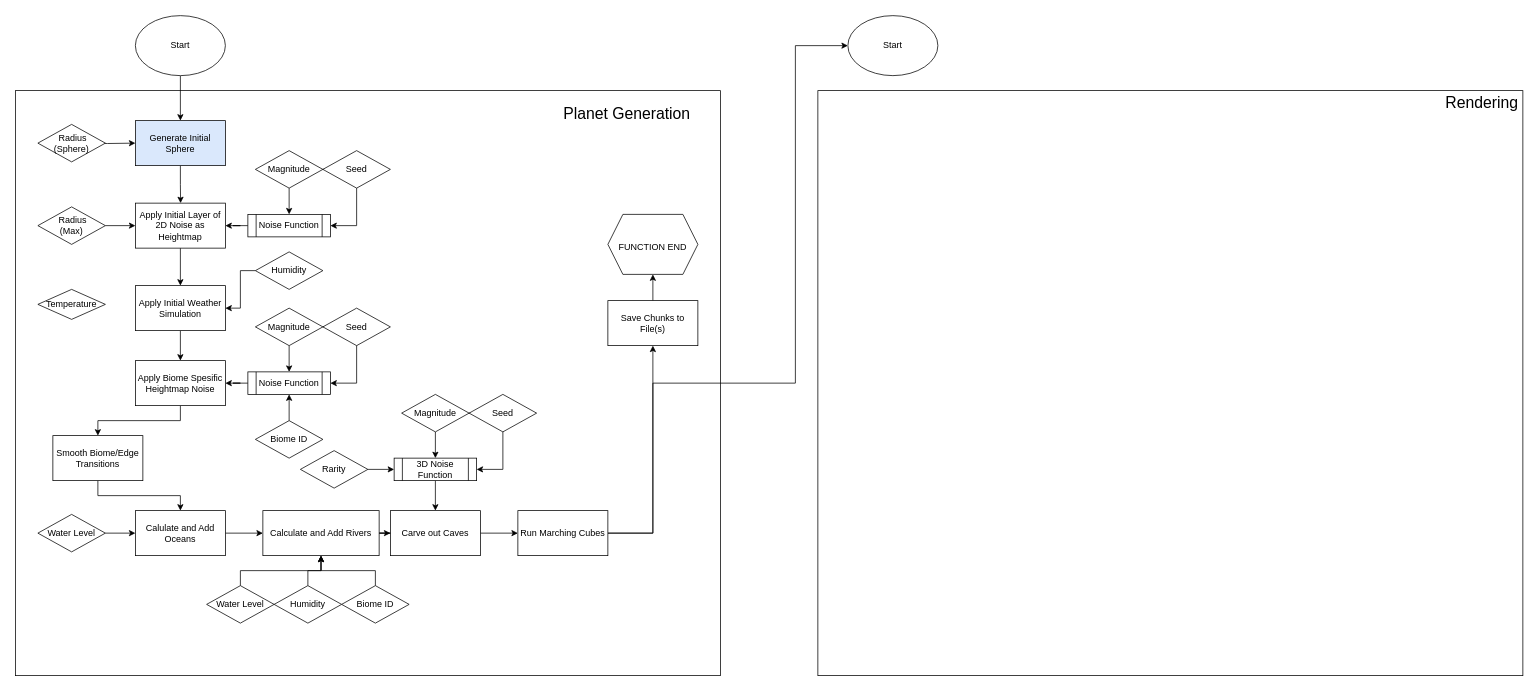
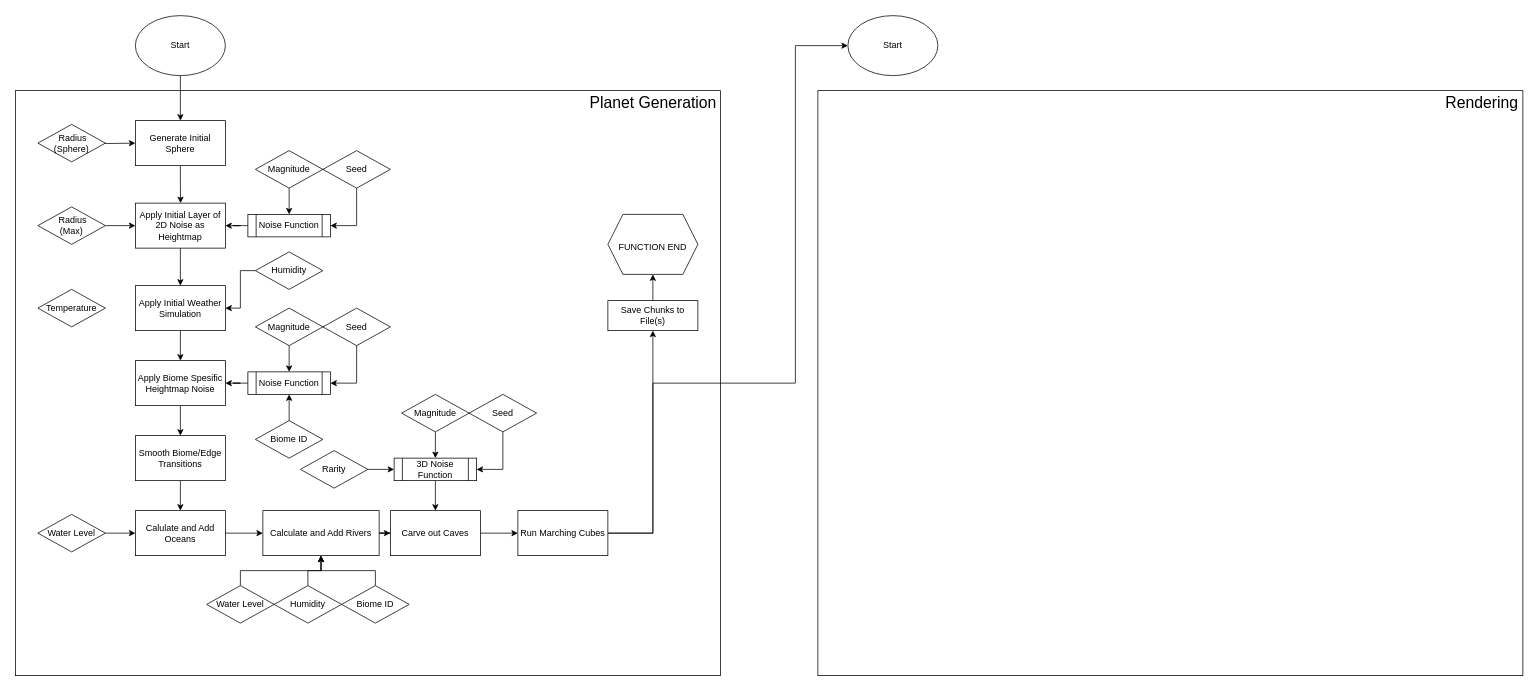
node "Planet Generation": moved (627, 113) -> (653, 102)
node "Generate Initial Sphere": fillcolor #dae8fc -> #ffffff
node "Temperature": size 68x30 -> 68x38
node "Save Chunks to File(s)": size 90x45 -> 90x30
node "Smooth Biome/Edge Transitions": moved (98, 458) -> (180, 458)
